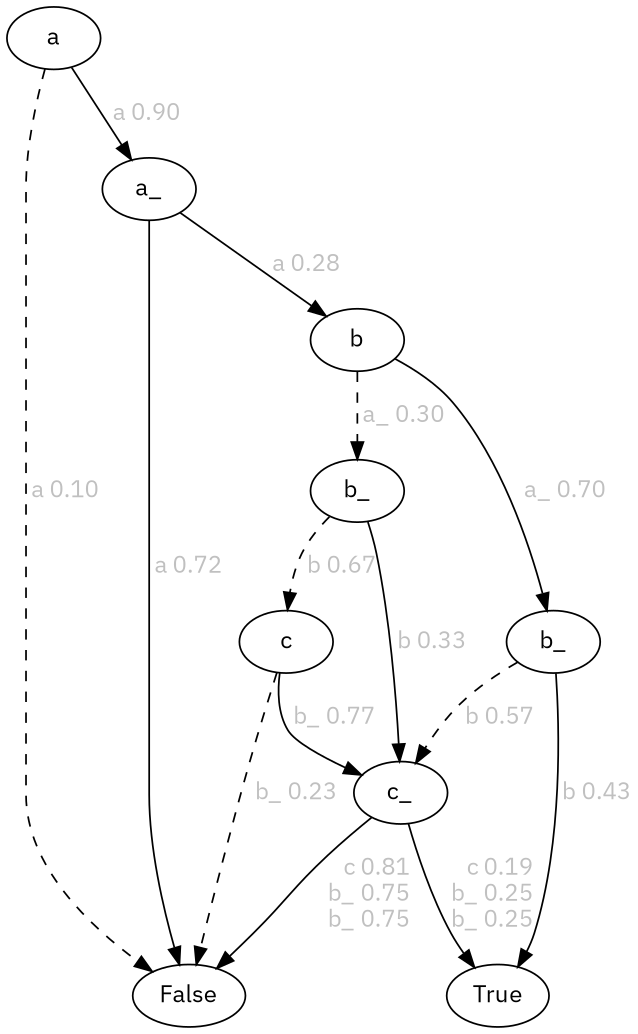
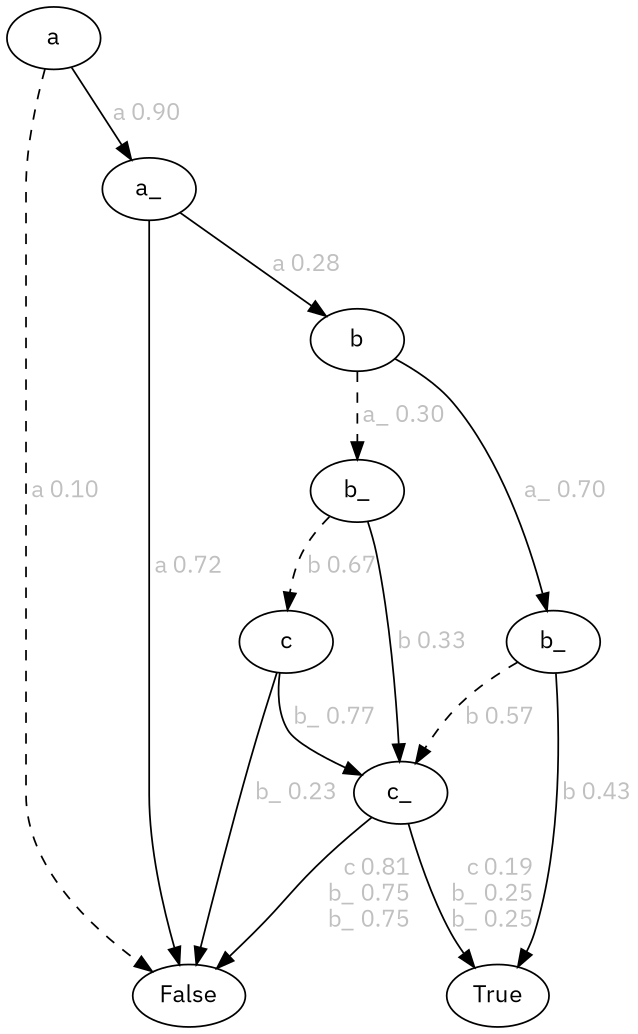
edge "c" -> "False": style dashed -> solid
